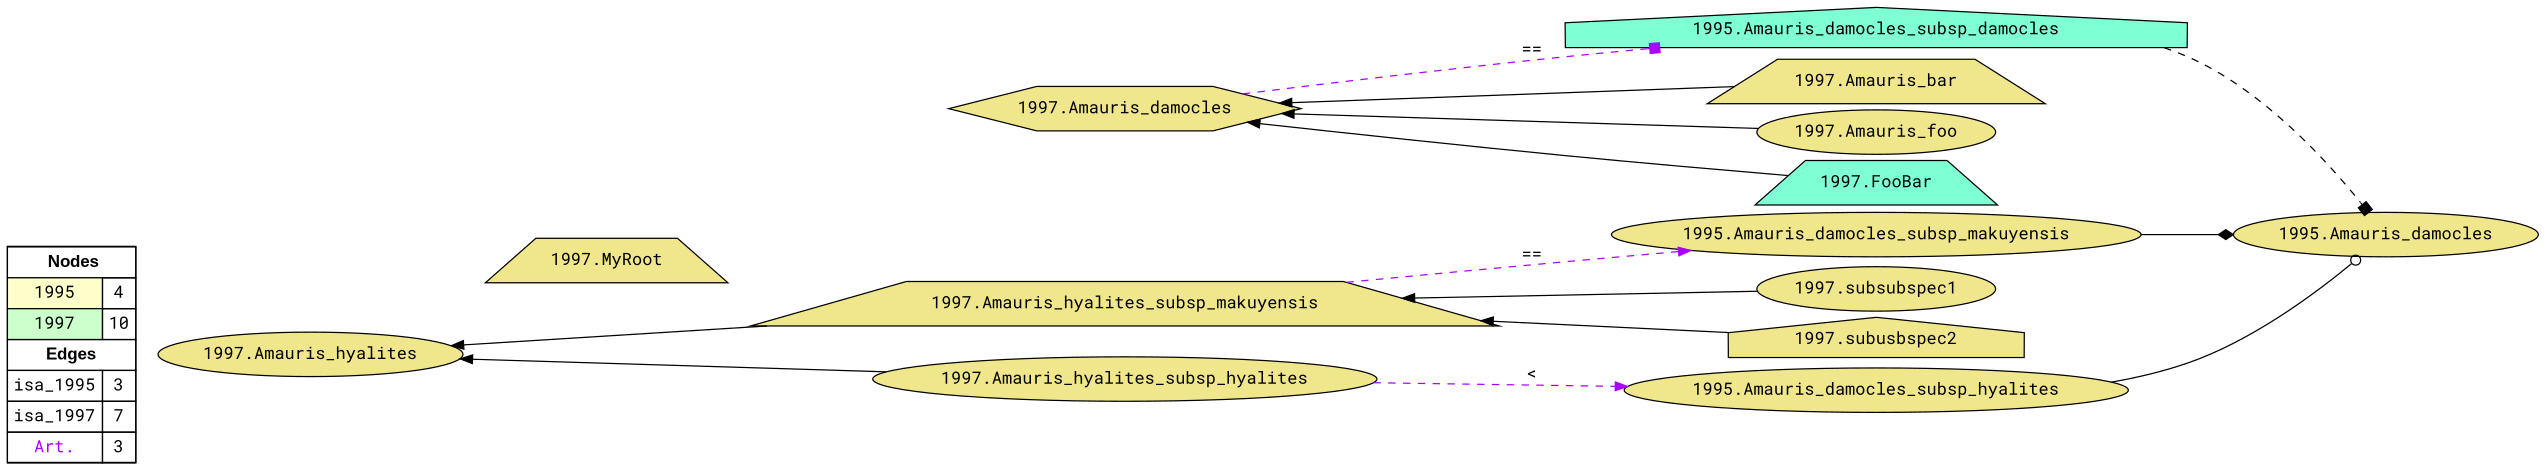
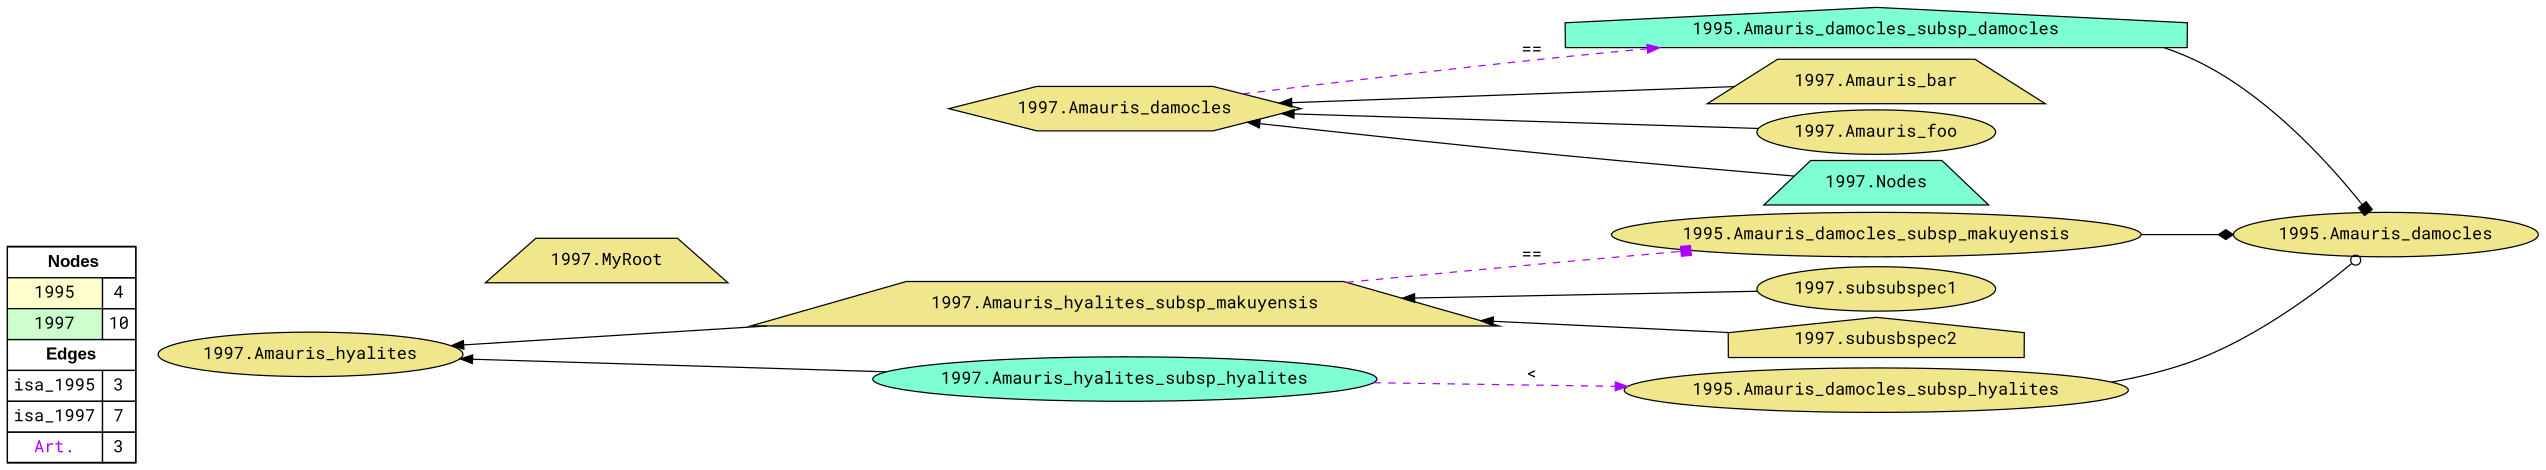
edge "1997.Amauris_damocles" -> "1995.Amauris_damocles_subsp_damocles": arrowhead box -> normal
edge "1995.Amauris_damocles_subsp_damocles" -> "1995.Amauris_damocles": style dashed -> solid
node "1997.FooBar": label "1997.FooBar" -> "1997.Nodes"
edge "1997.Amauris_hyalites_subsp_makuyensis" -> "1995.Amauris_damocles_subsp_makuyensis": arrowhead normal -> box
node "1997.Amauris_hyalites_subsp_hyalites": fillcolor khaki -> aquamarine
